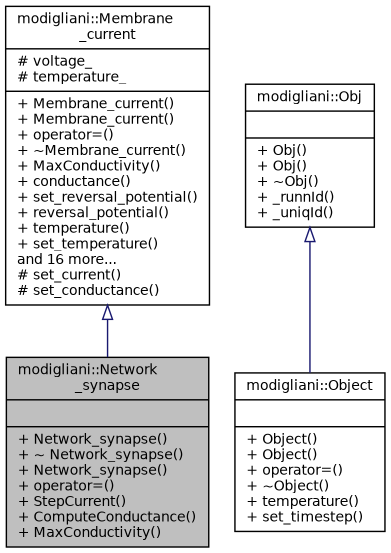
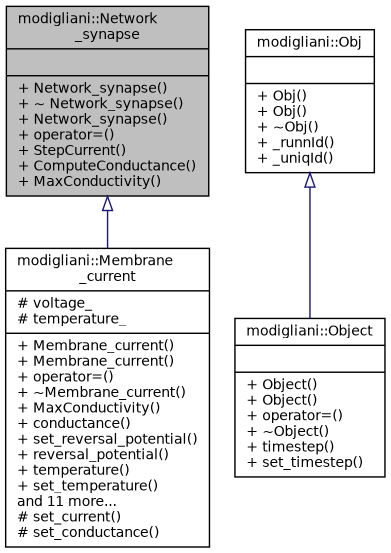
node "modigliani::Membrane": text "and 16 more..." -> "and 11 more..."
edge "modigliani::Network" -> "modigliani::Membrane": reversed
node "modigliani::Object": text "+ temperature()" -> "+ timestep()"
